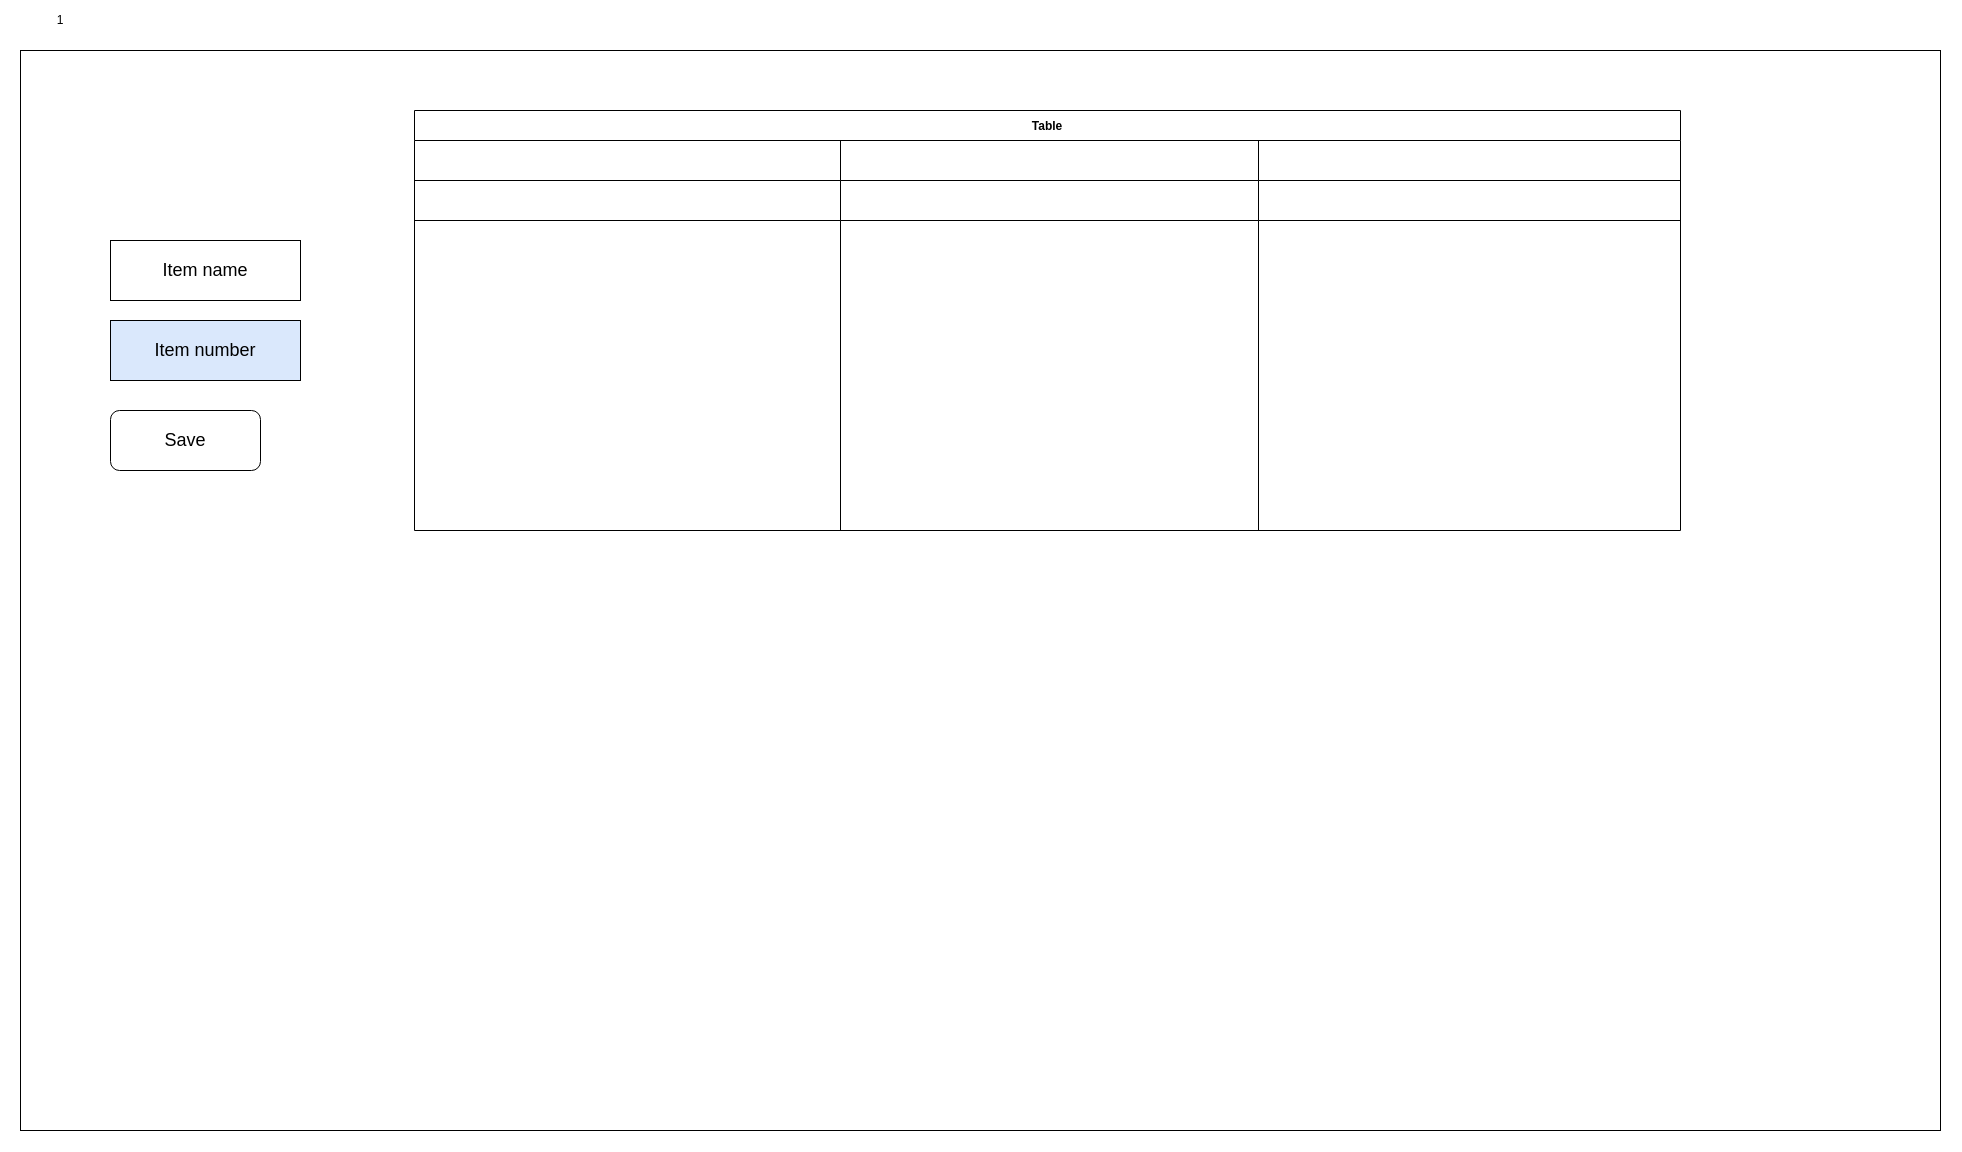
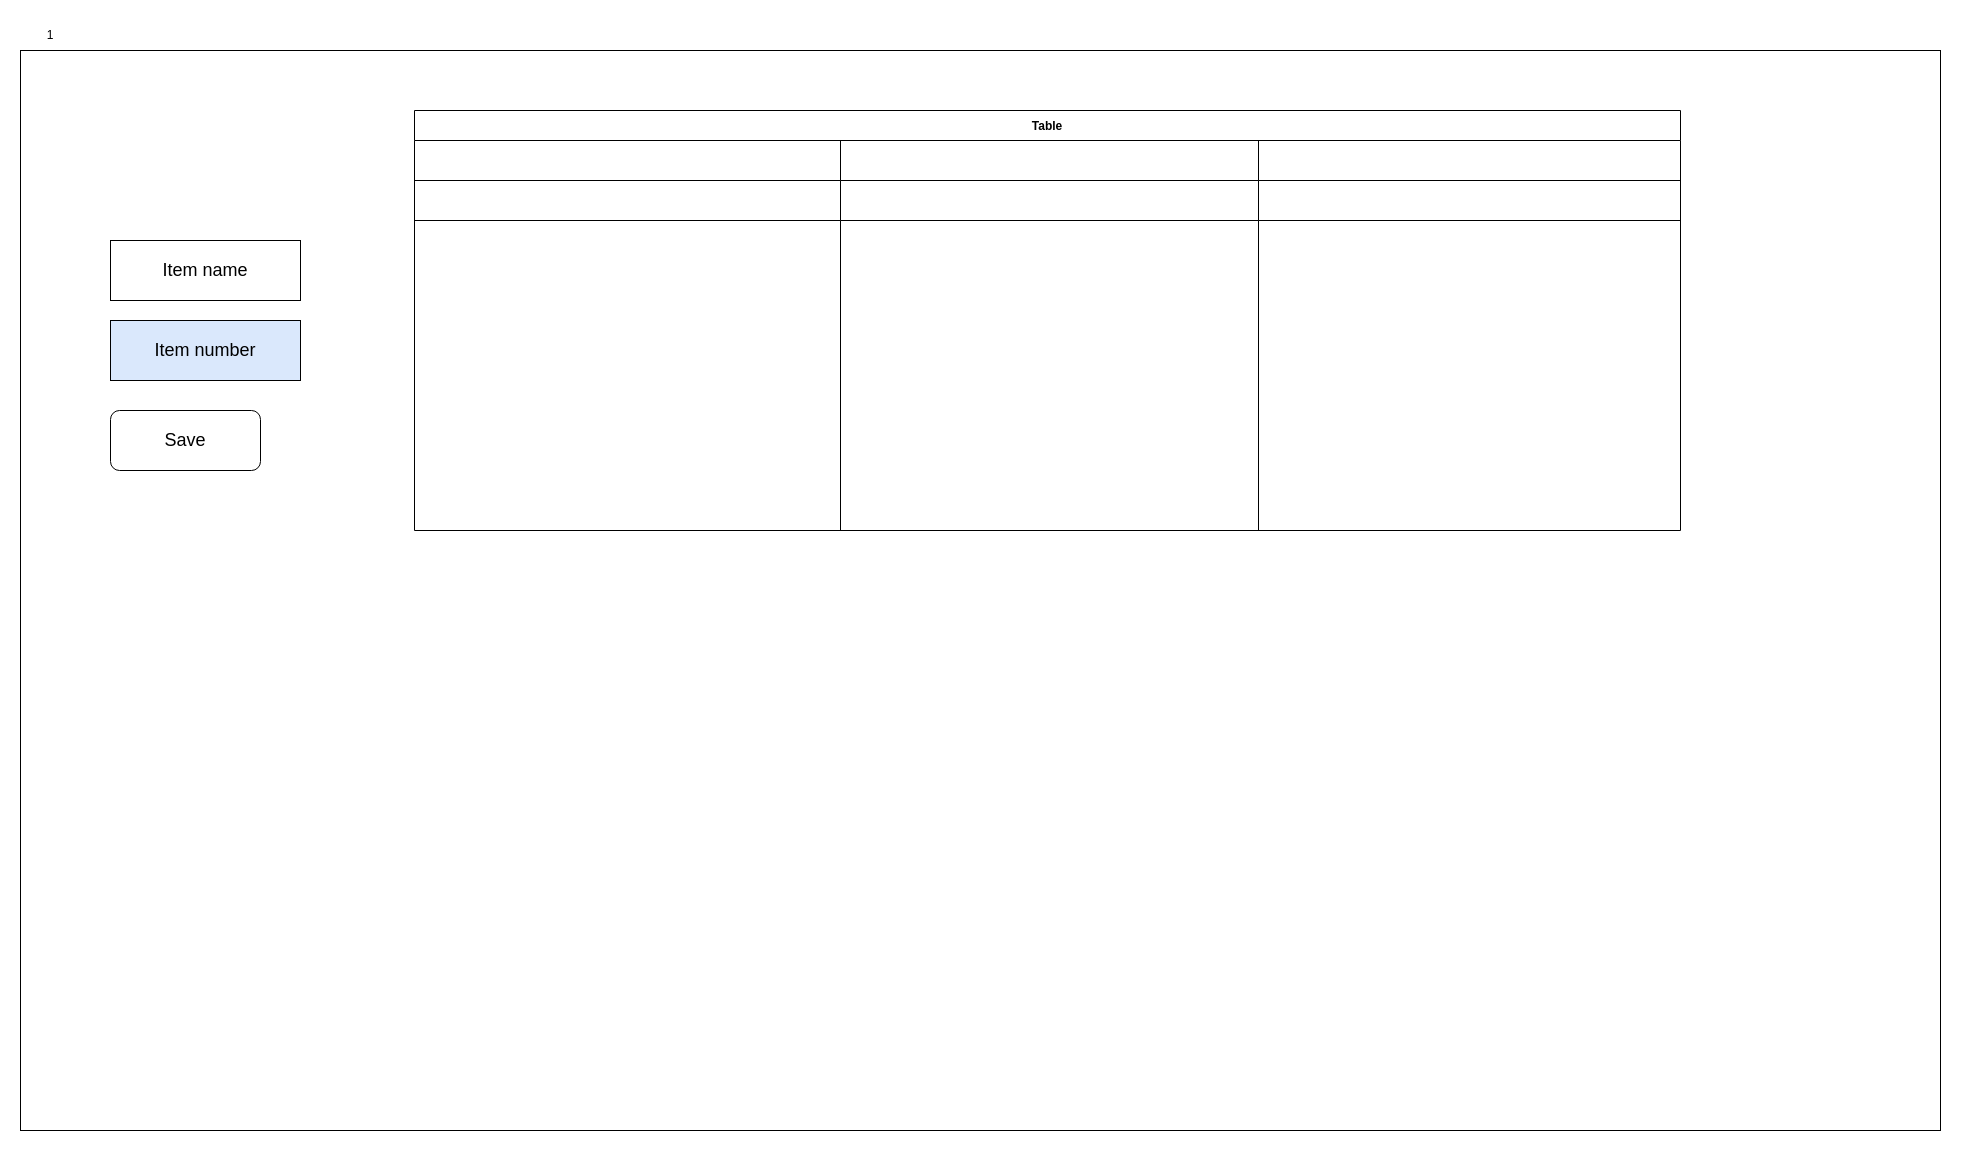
node "1": moved (61, 21) -> (51, 36)
